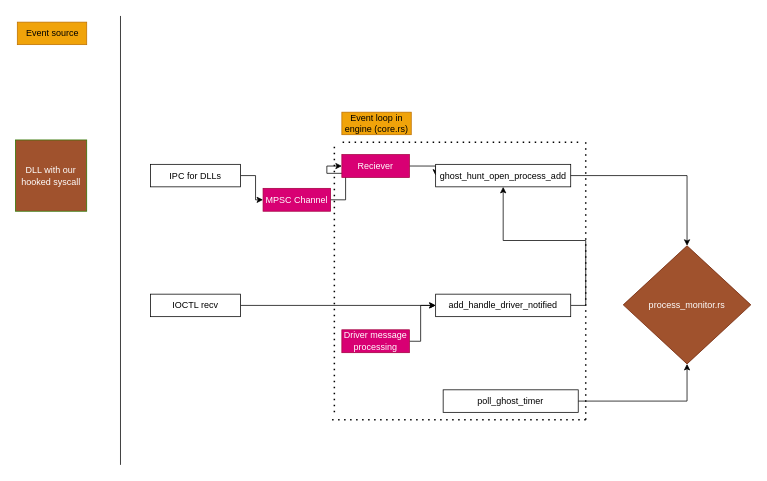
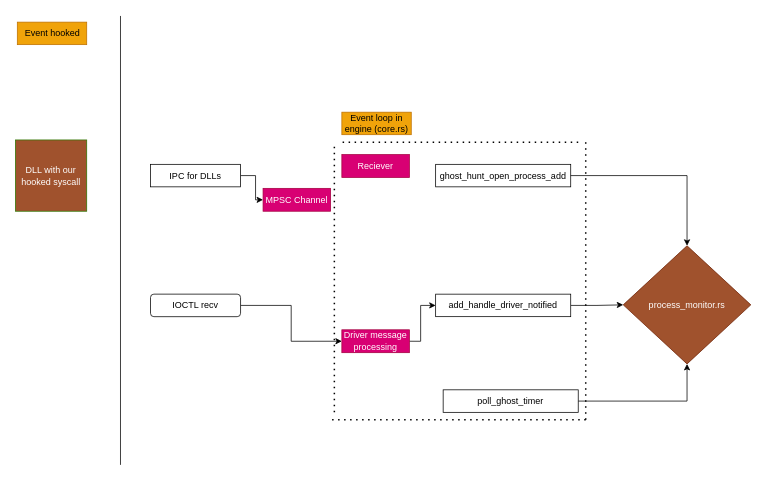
node "Event source": label "Event source" -> "Event hooked"
edge "Reciever" -> "ghost_hunt_open_process_add": removed
edge "MPSC Channel" -> "Reciever": removed
edge "add_handle_driver_notified" -> "ghost_hunt_open_process_add": now "add_handle_driver_notified" -> "process_monitor.rs"
node "IOCTL recv": shape rectangle -> rounded rectangle
edge "IOCTL recv" -> "add_handle_driver_notified": now "IOCTL recv" -> "Driver message processing"
